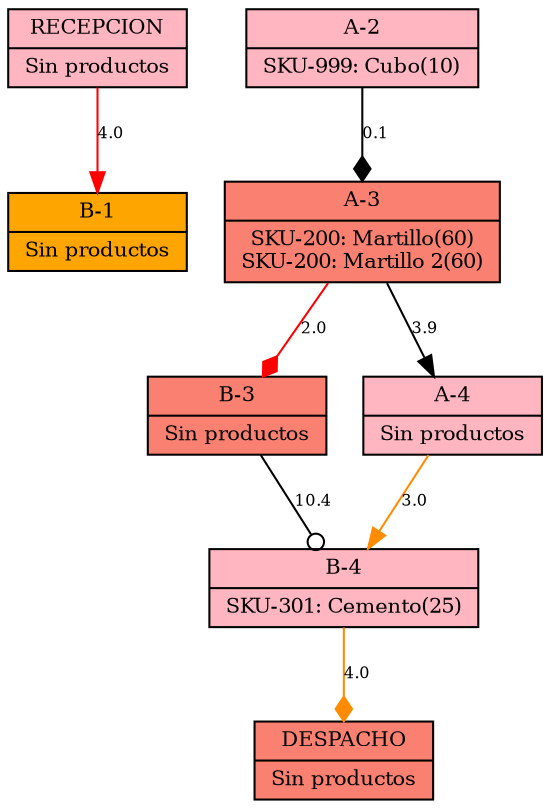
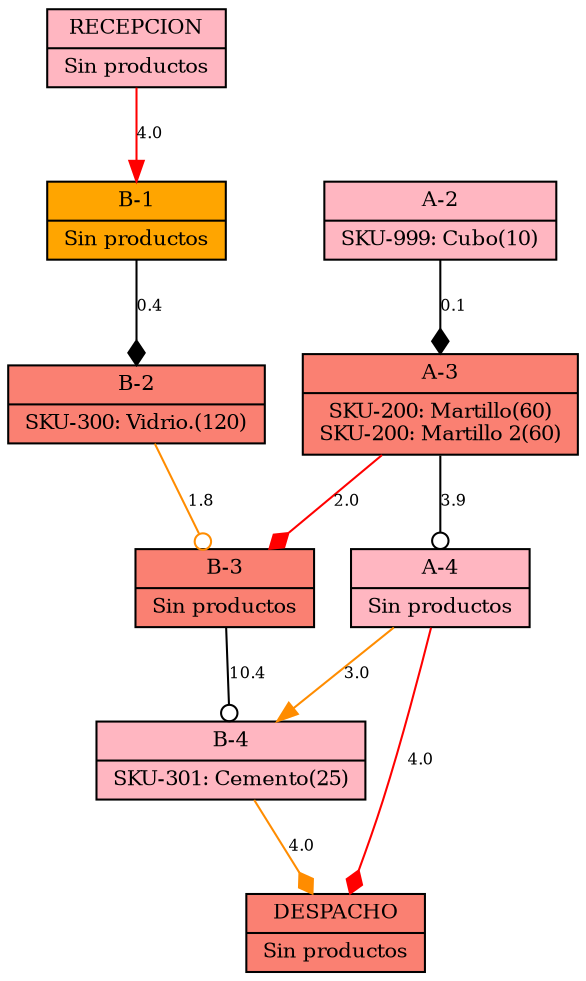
edge "A-3" -> "A-4": arrowhead normal -> odot
node "B-2": added
edge "A-4" -> "DESPACHO": added, label "4.0"
